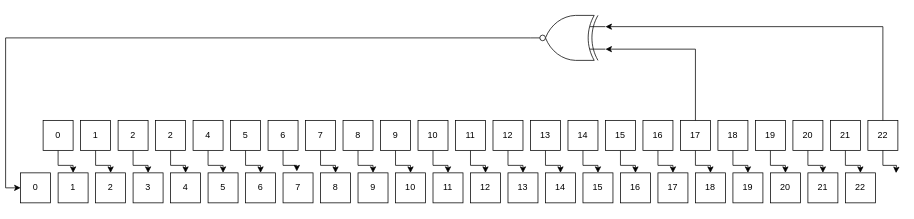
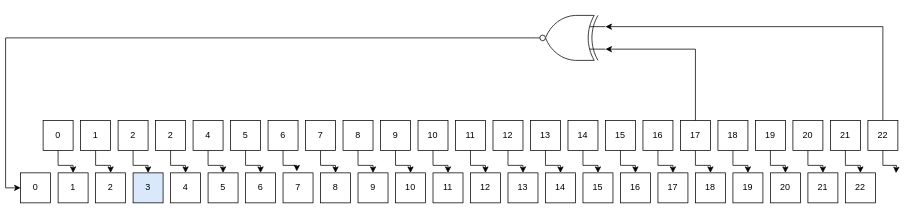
node "3": fillcolor #ffffff -> #dae8fc
